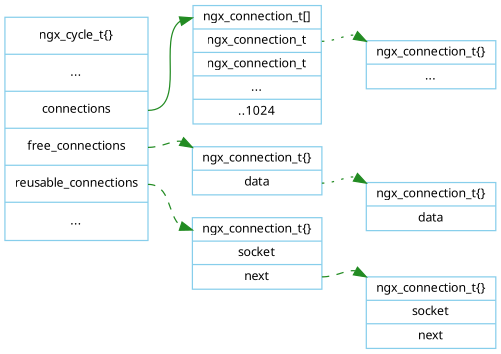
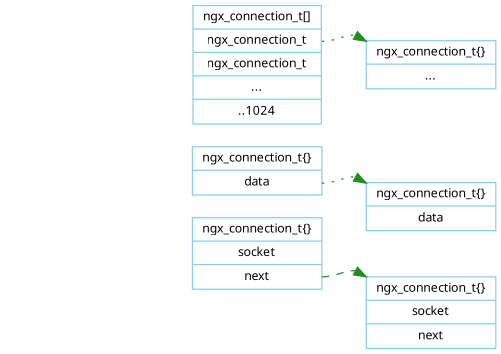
node "ngx_cycle_t{}": removed
